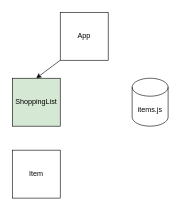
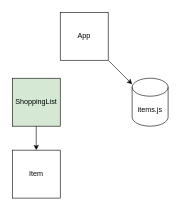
edge "App" -> "ShoppingList": removed
edge "App" -> "items.js": added
edge "ShoppingList" -> "Item": added
